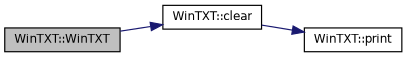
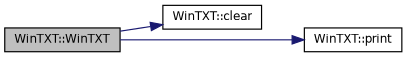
edge "WinTXT::clear" -> "WinTXT::print": now "WinTXT::WinTXT" -> "WinTXT::print"
